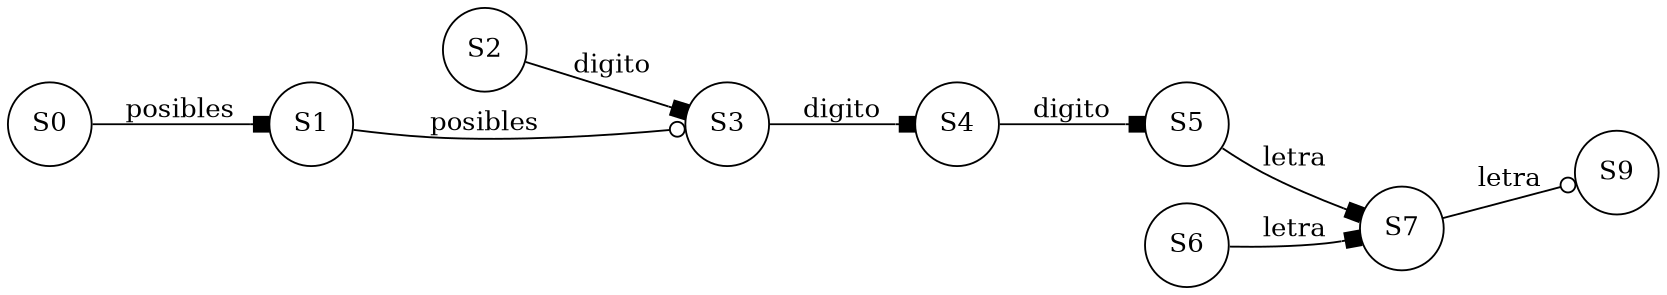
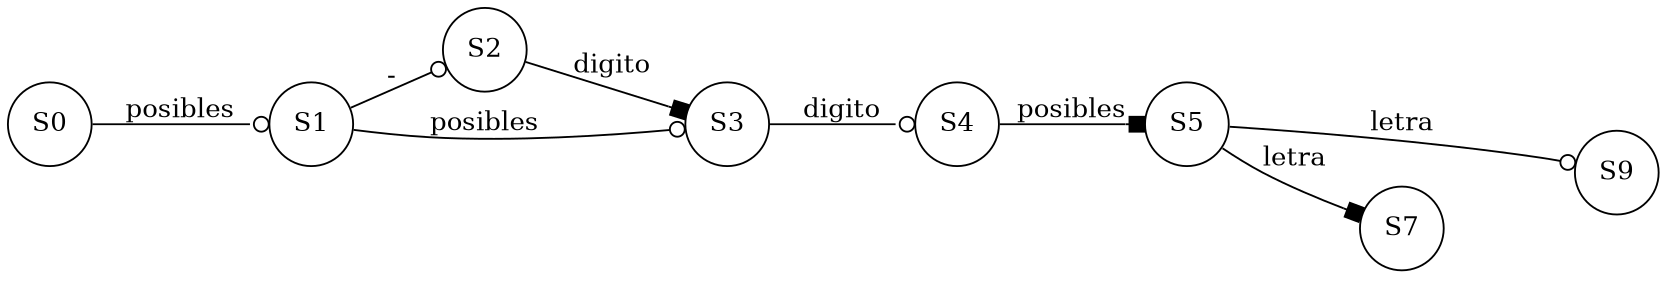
edge "S1" -> "S2": added, label "-"
edge "S4" -> "S5": label "digito" -> "posibles"
edge "S0" -> "S1": arrowhead box -> odot
edge "S3" -> "S4": arrowhead box -> odot
edge "S7" -> "S9": now "S5" -> "S9"
node "S6": removed
